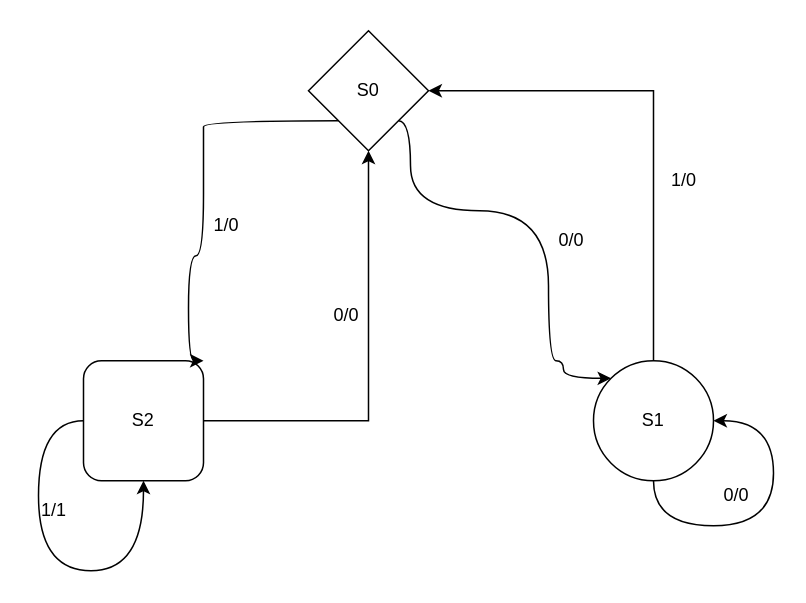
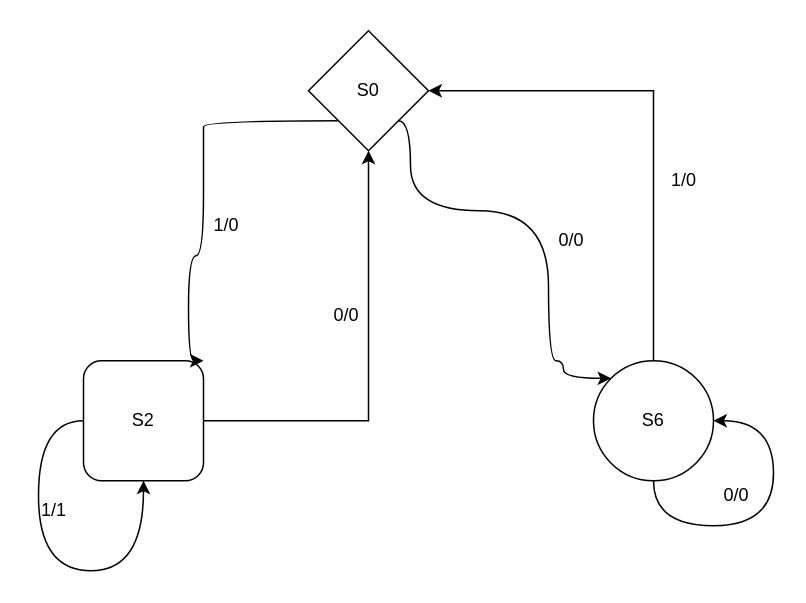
node "S1": label "S1" -> "S6"
